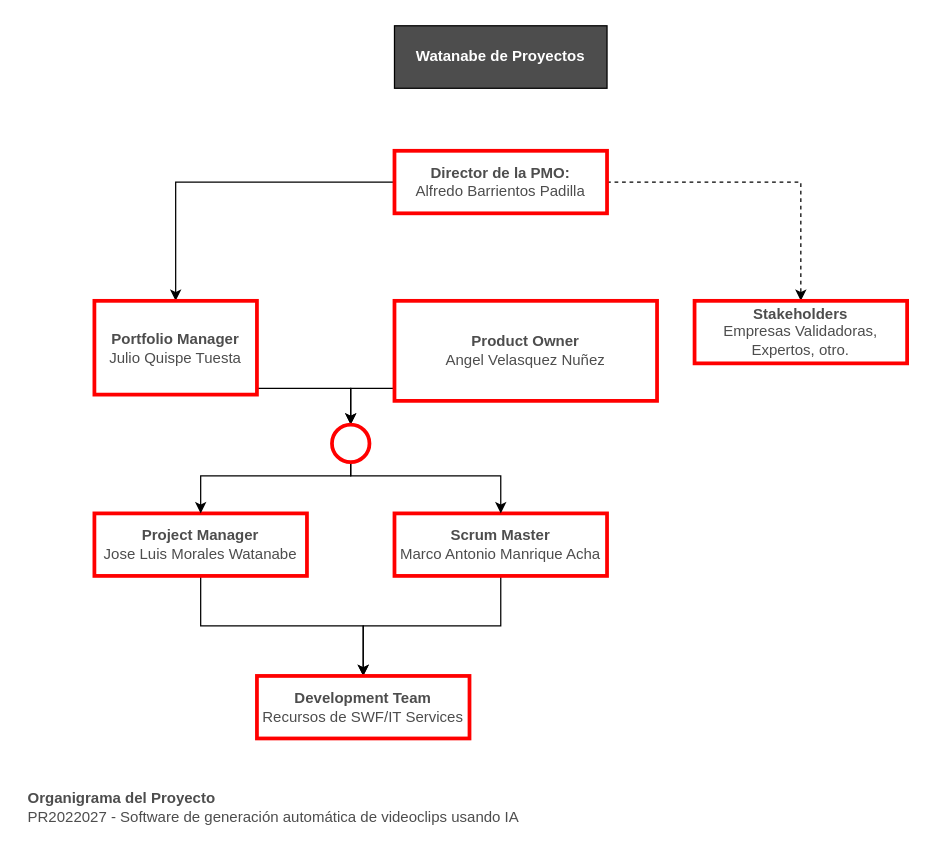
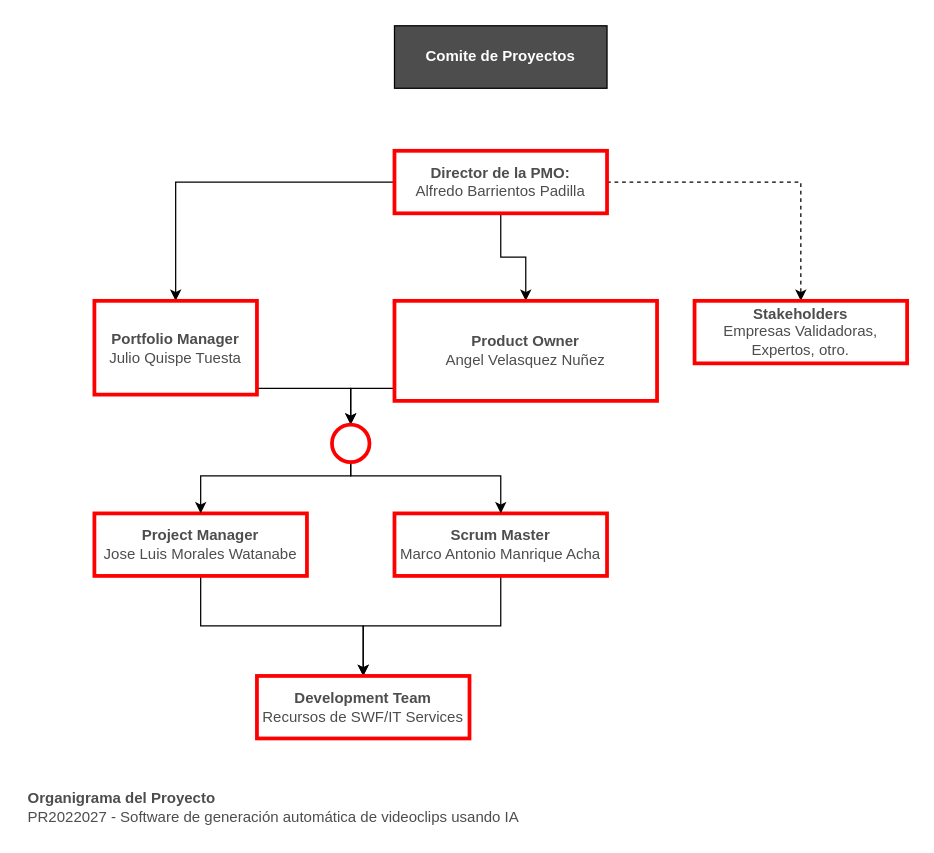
node "Watanabe de Proyectos": label "Watanabe de Proyectos" -> "Comite de Proyectos"
edge "Director de la PMO: Alfredo Barrientos Padilla" -> "Product Owner Angel Velasquez Nuñez": added
